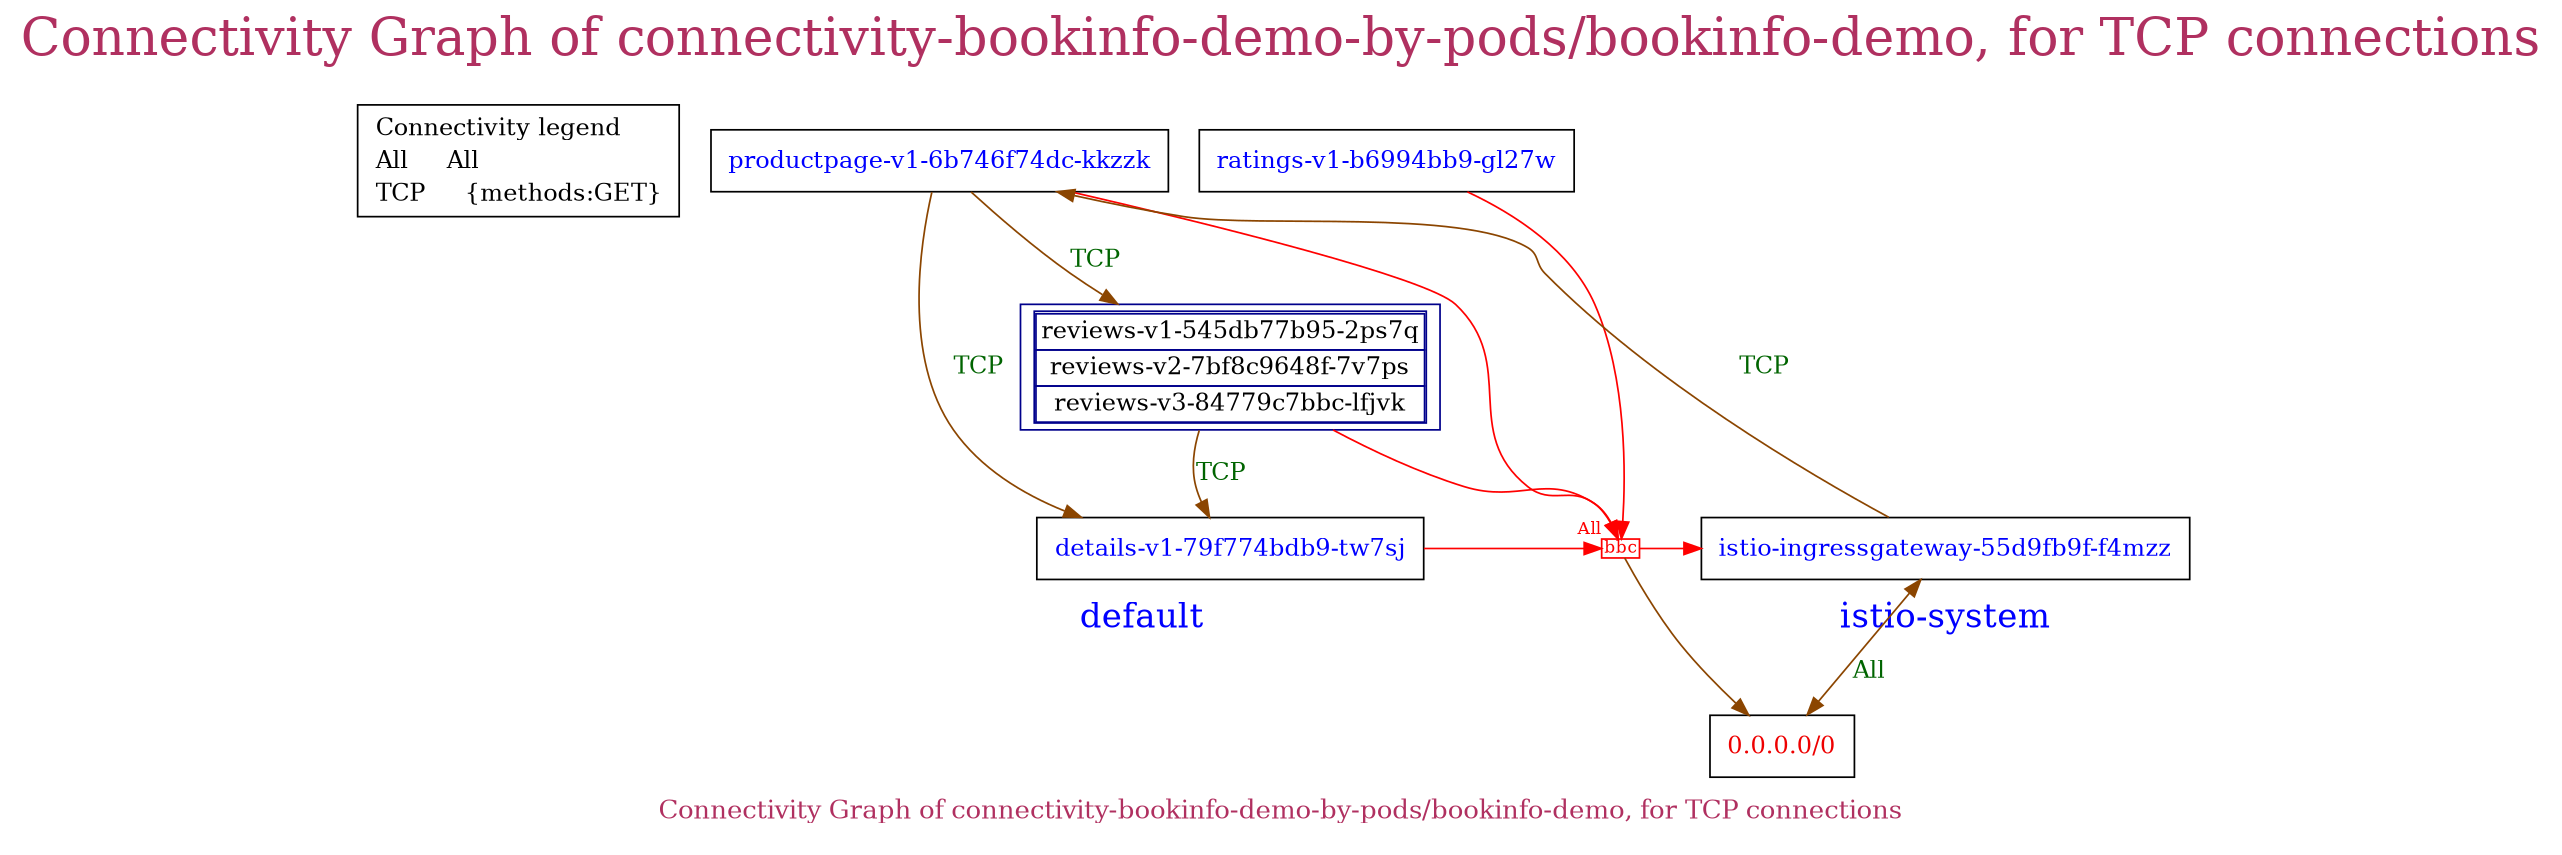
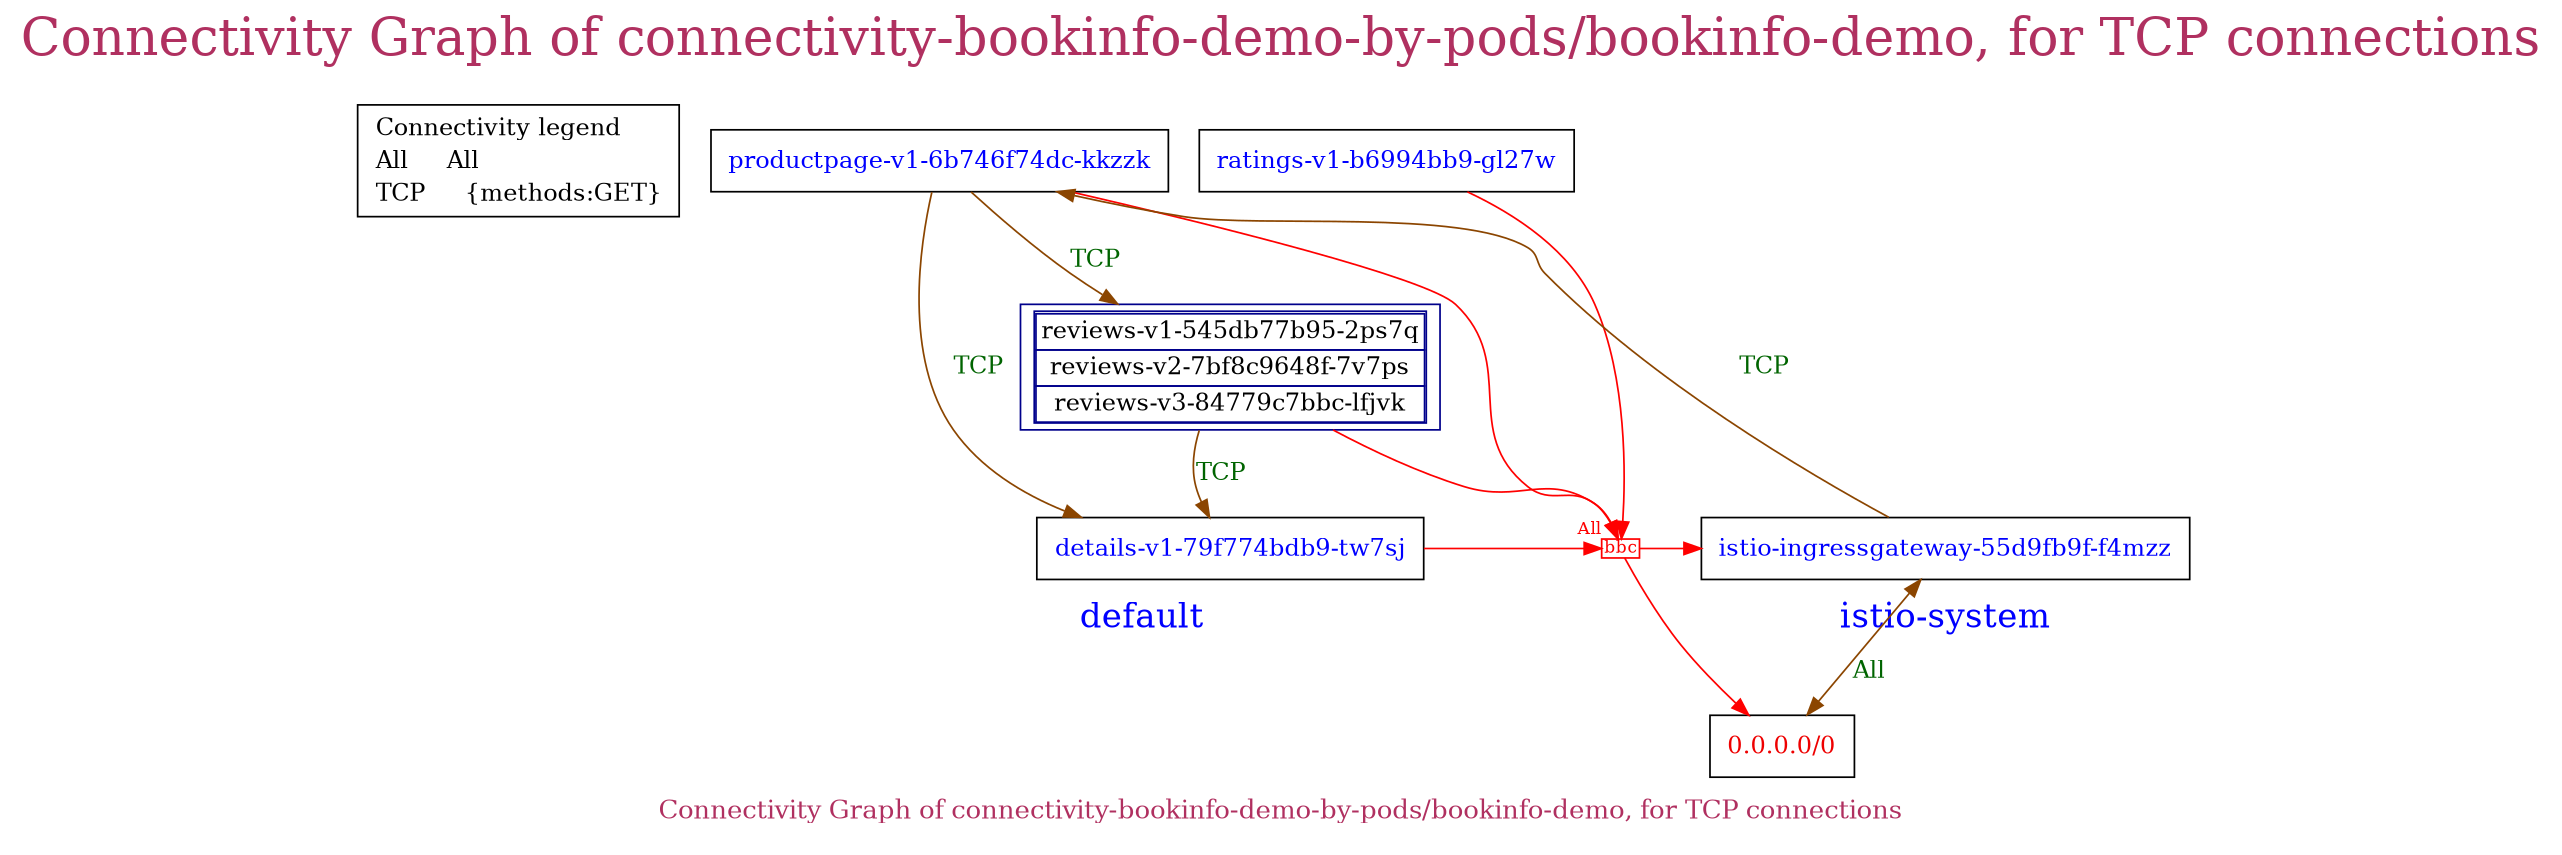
edge "bbc All" -- "0.0.0.0/0": color darkorange4 -> red
